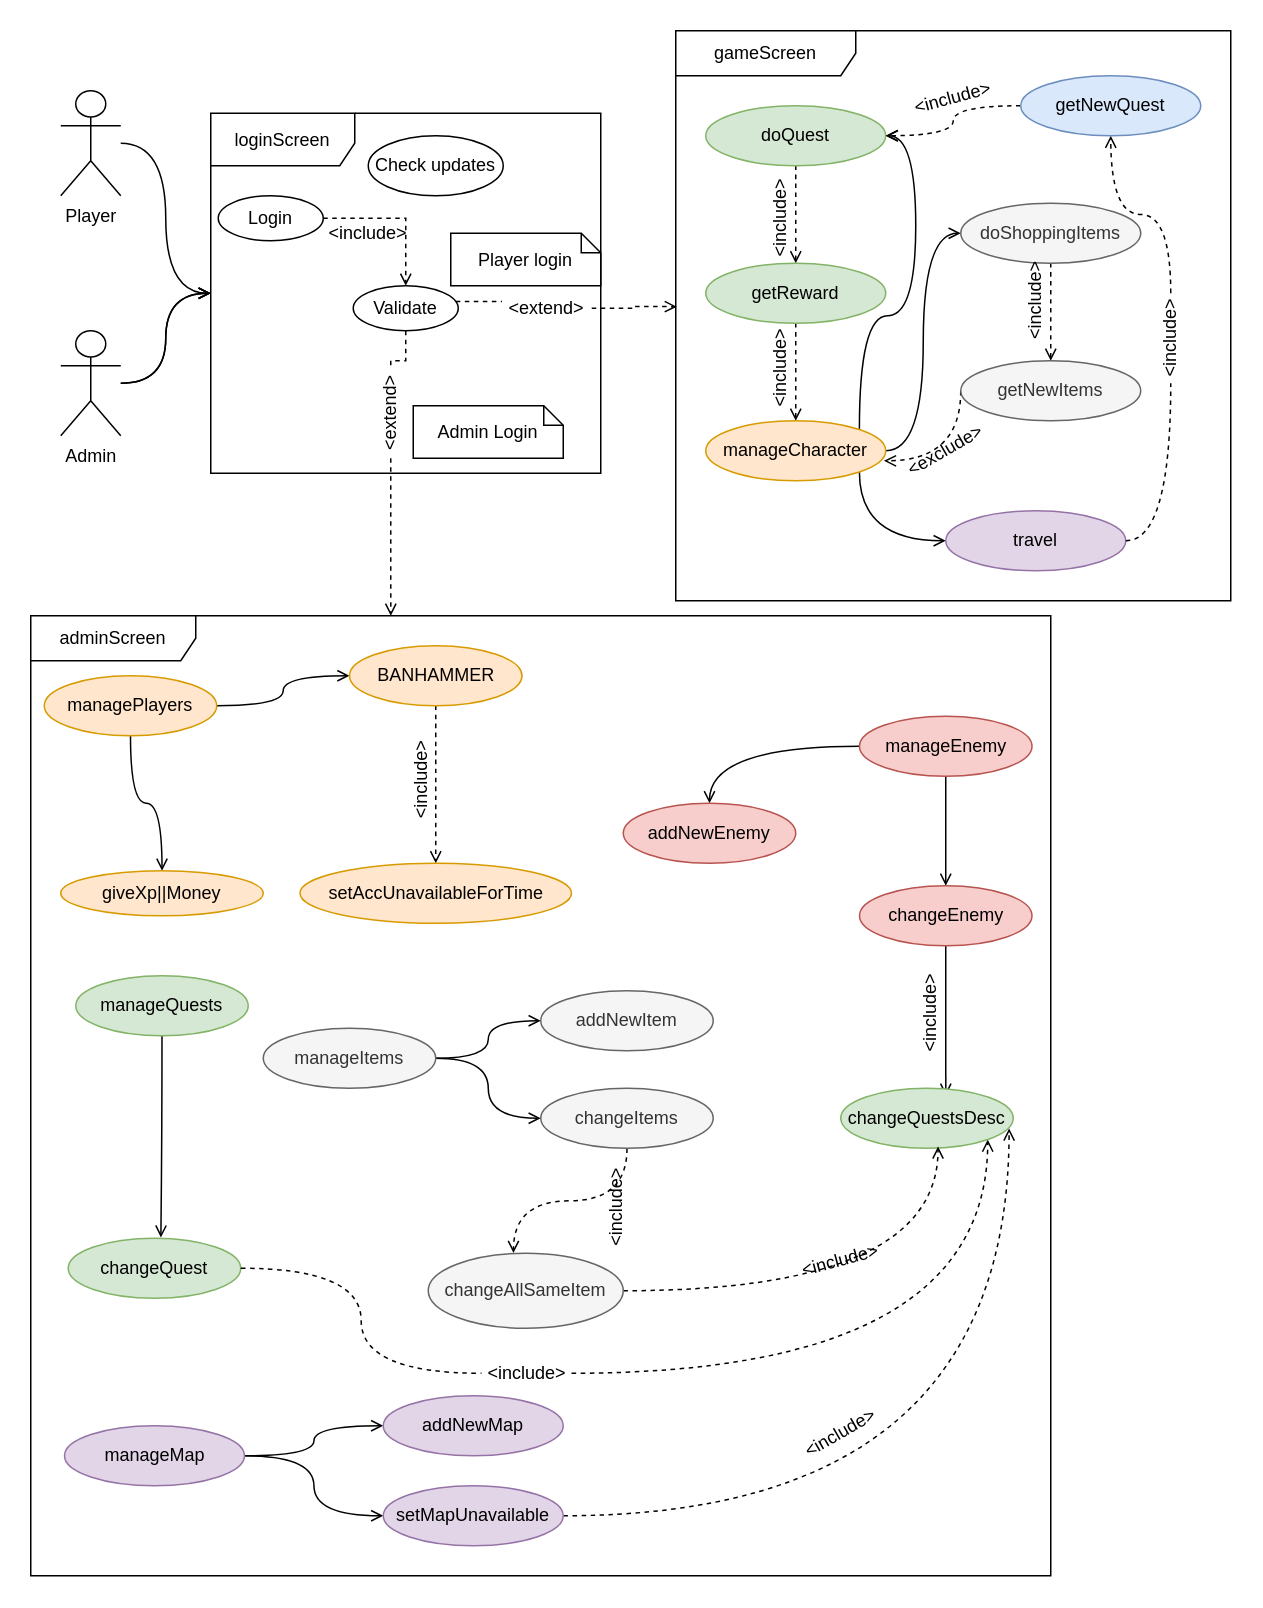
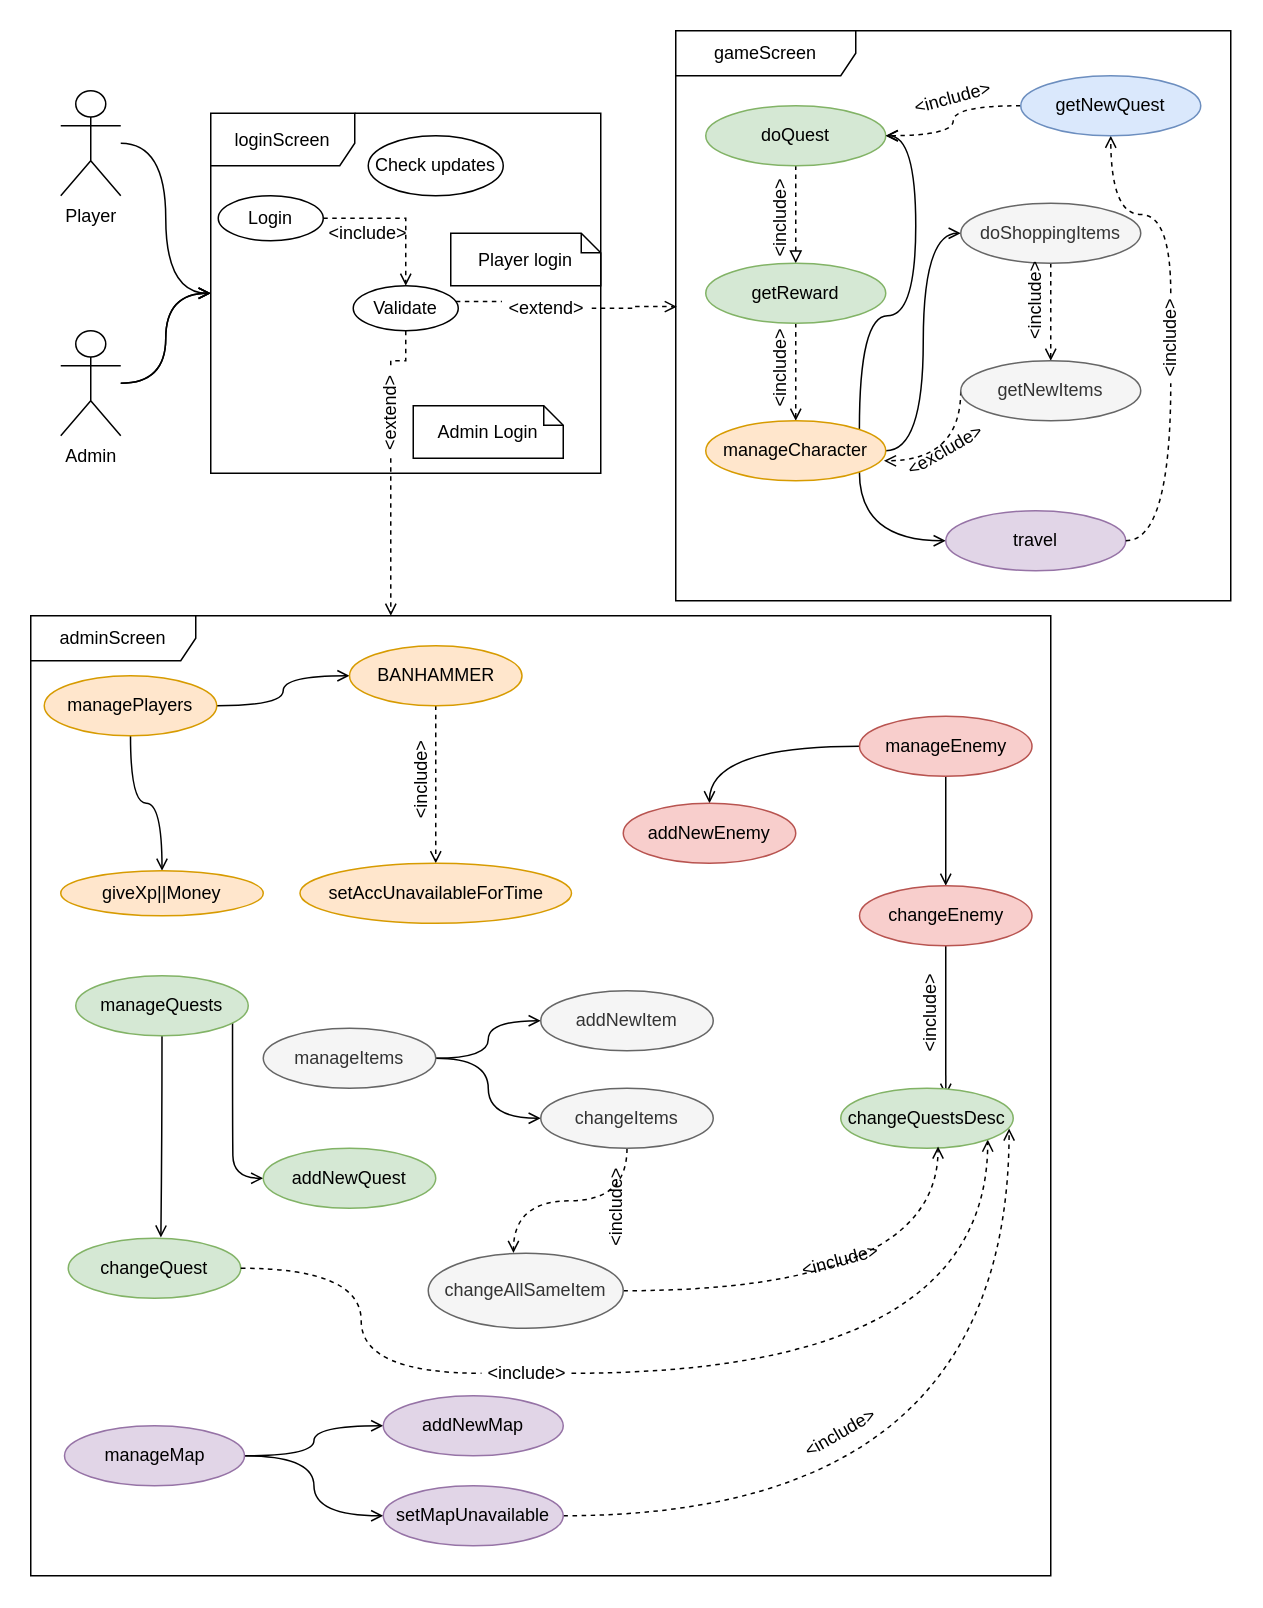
edge "doQuest" -> "getReward": arrowhead open -> block
edge "manageQuests" -> "addNewQuest": added
node "addNewQuest": added
